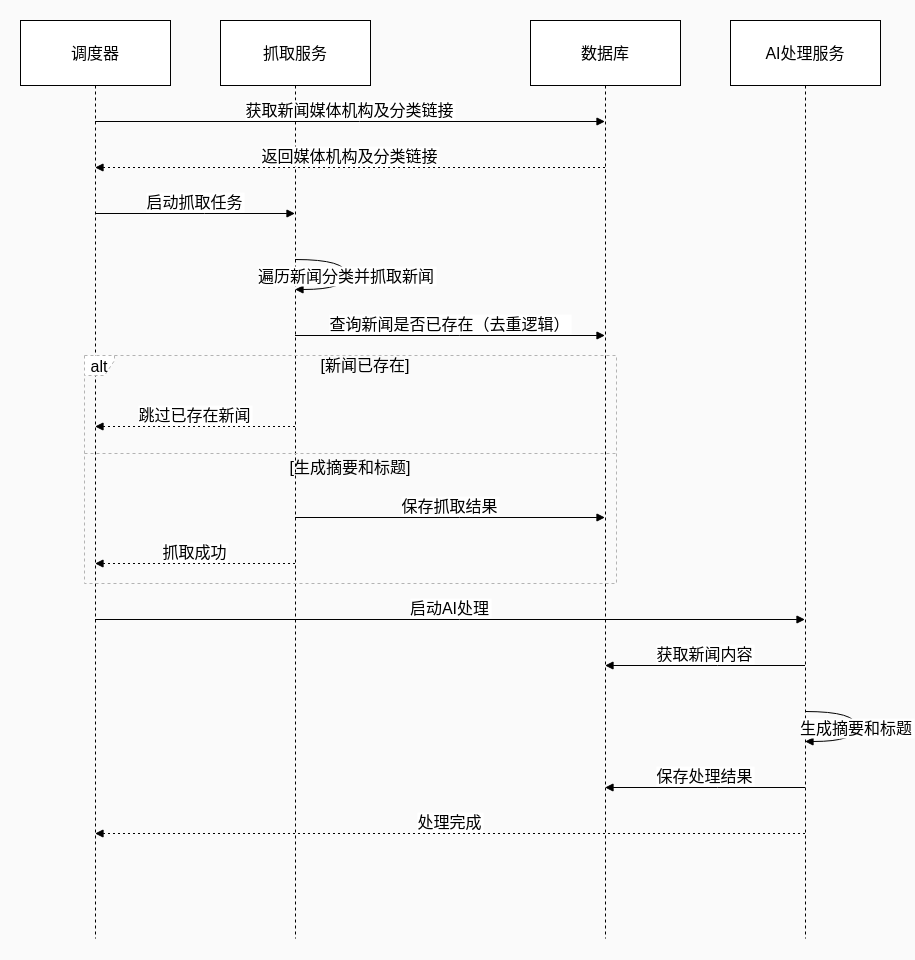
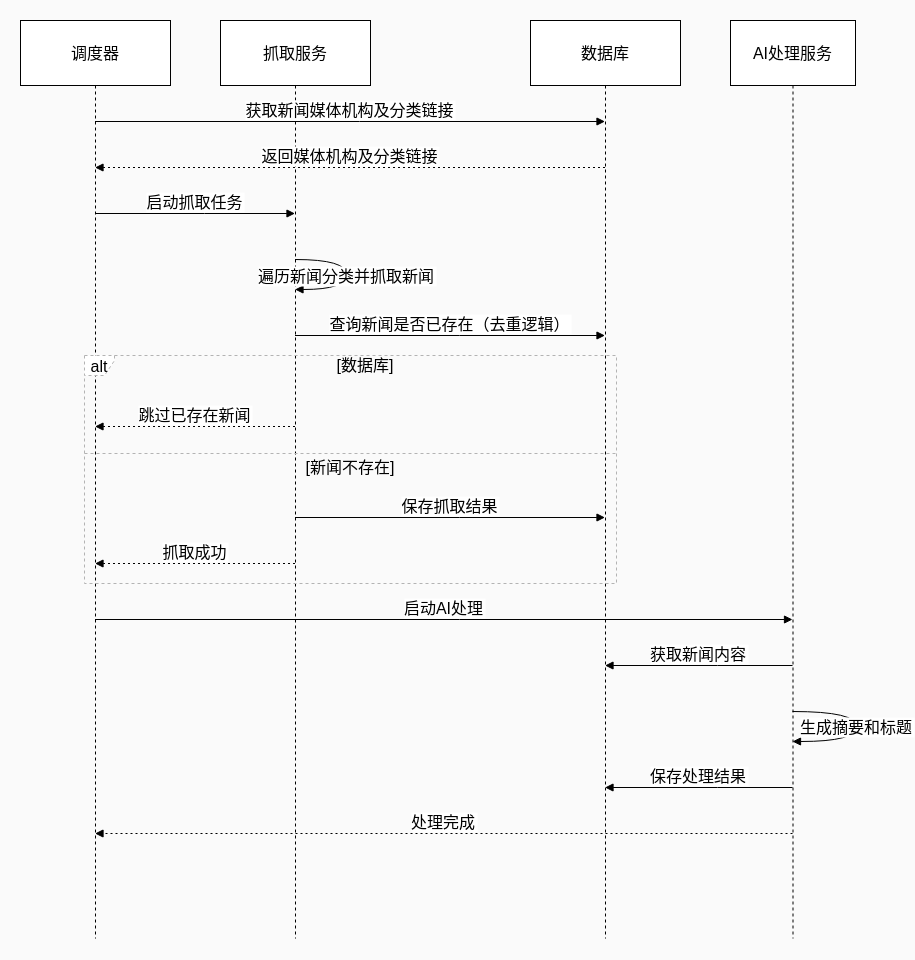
node "[新闻已存在]": label "[新闻已存在]" -> "[数据库]"
node "[生成摘要和标题]": label "[生成摘要和标题]" -> "[新闻不存在]"
node "AI处理服务": size 150x918 -> 125x918
